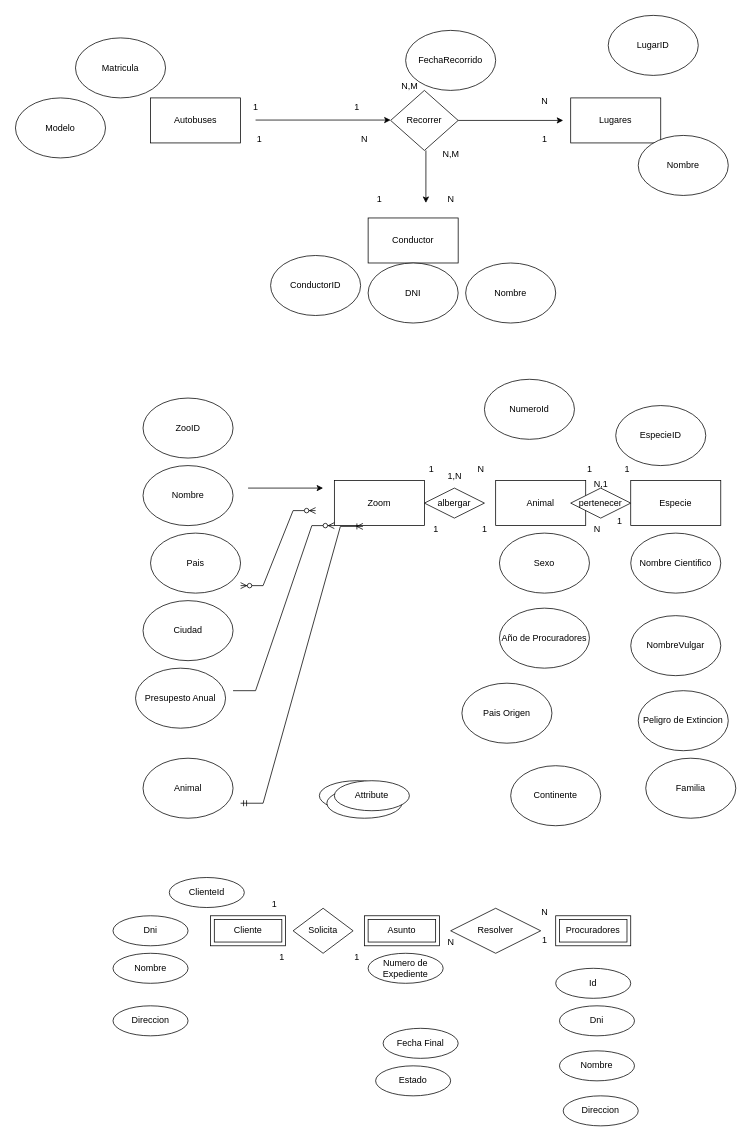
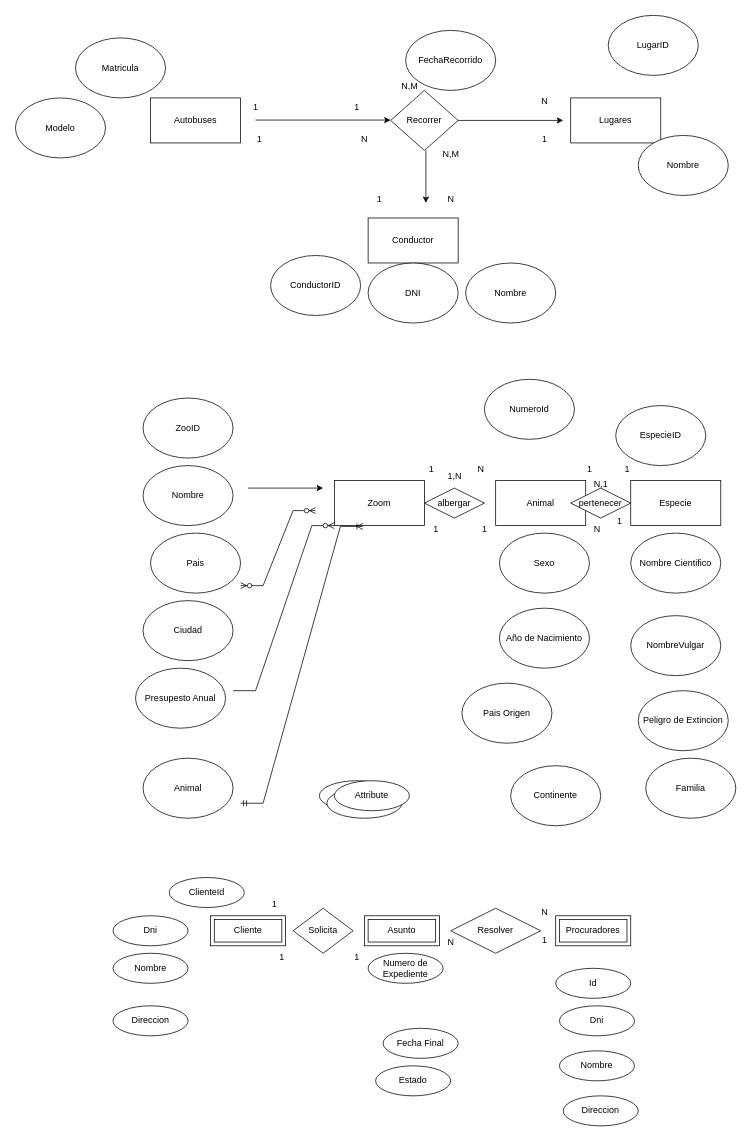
node "Año de Procuradores": label "Año de Procuradores" -> "Año de Nacimiento"
